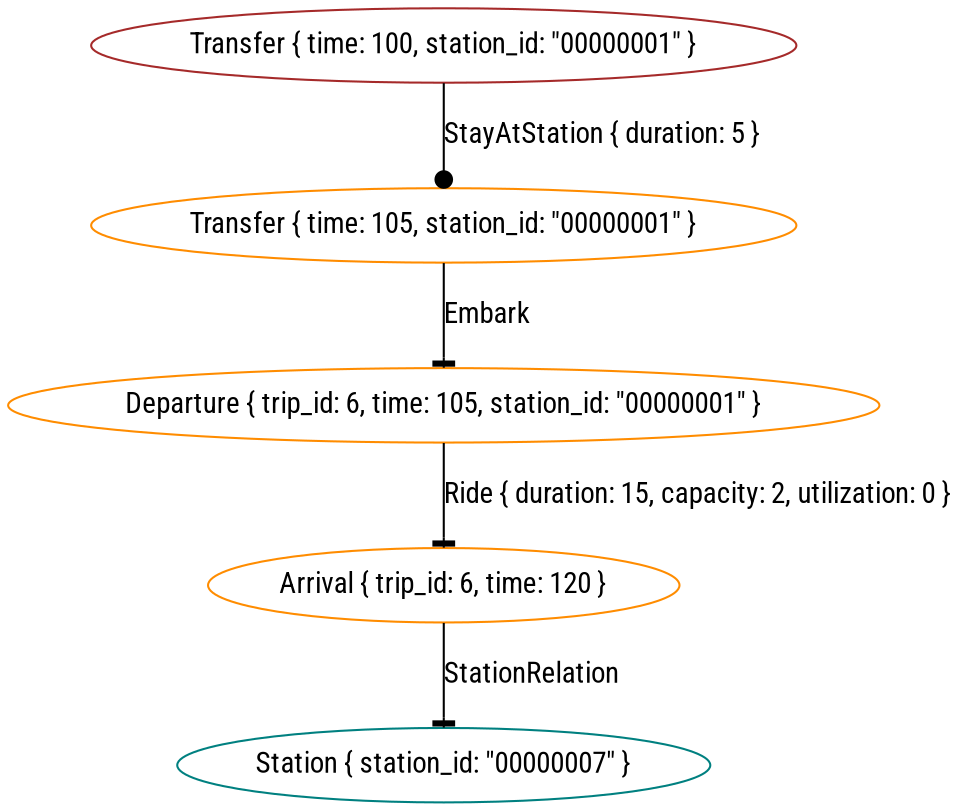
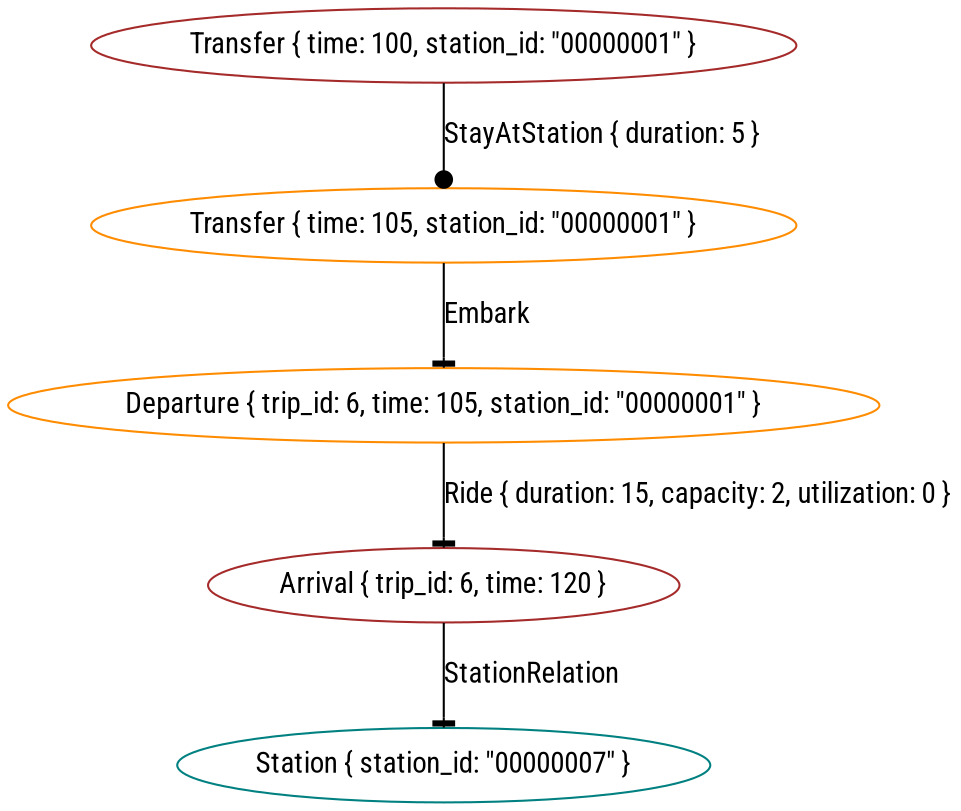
node "Arrival { trip_id: 6, time: 120 }": color darkorange -> brown
